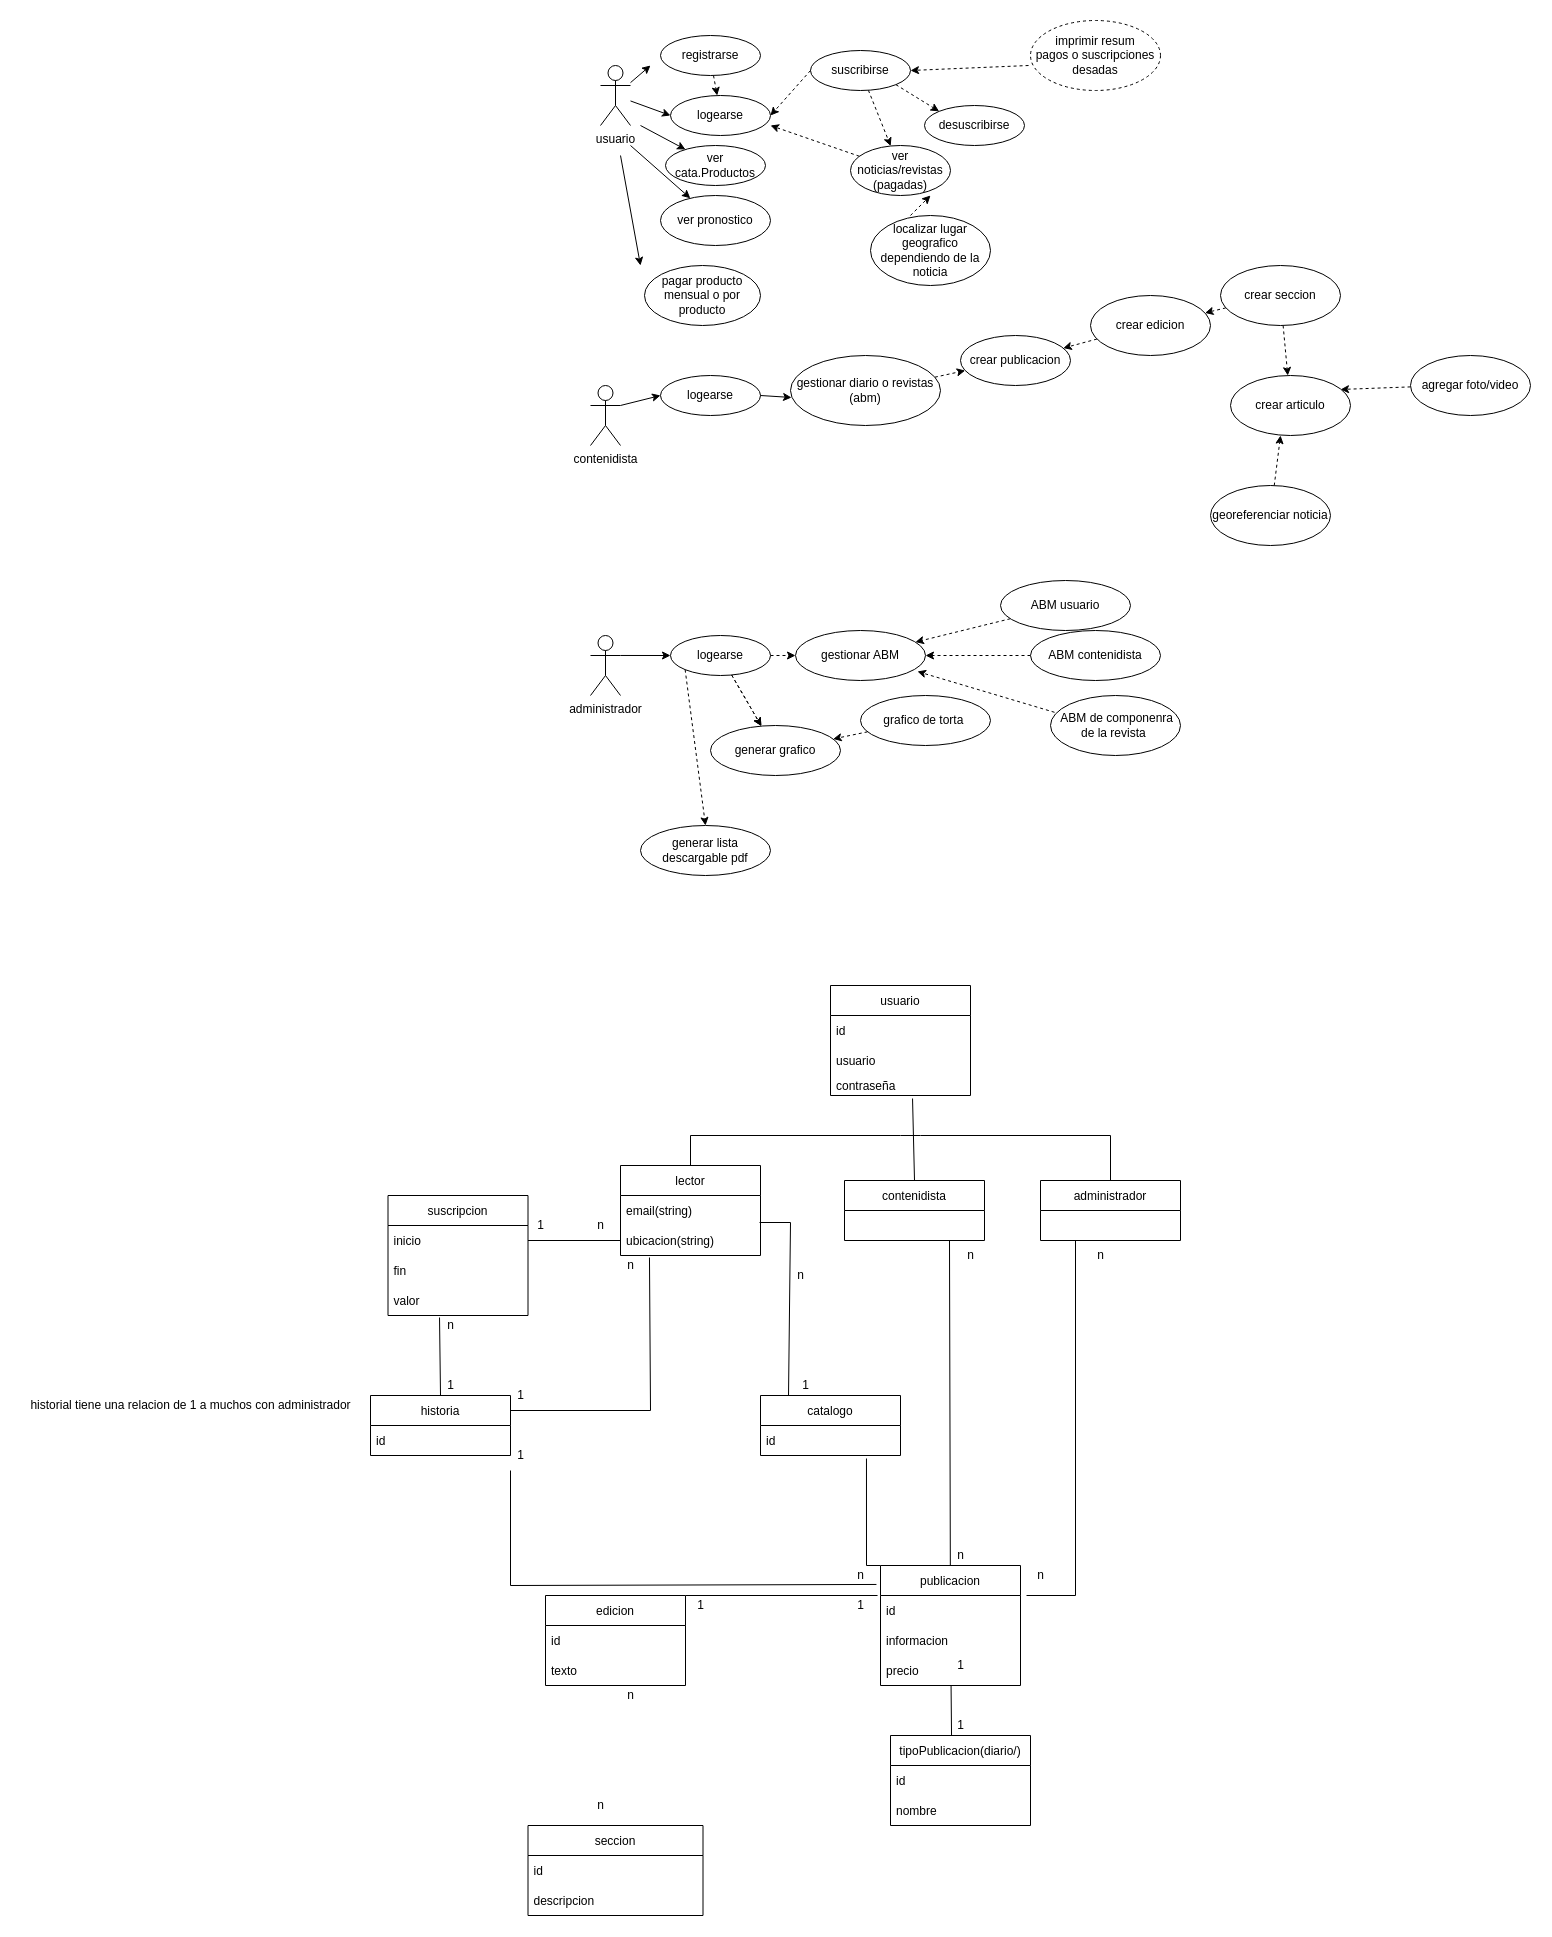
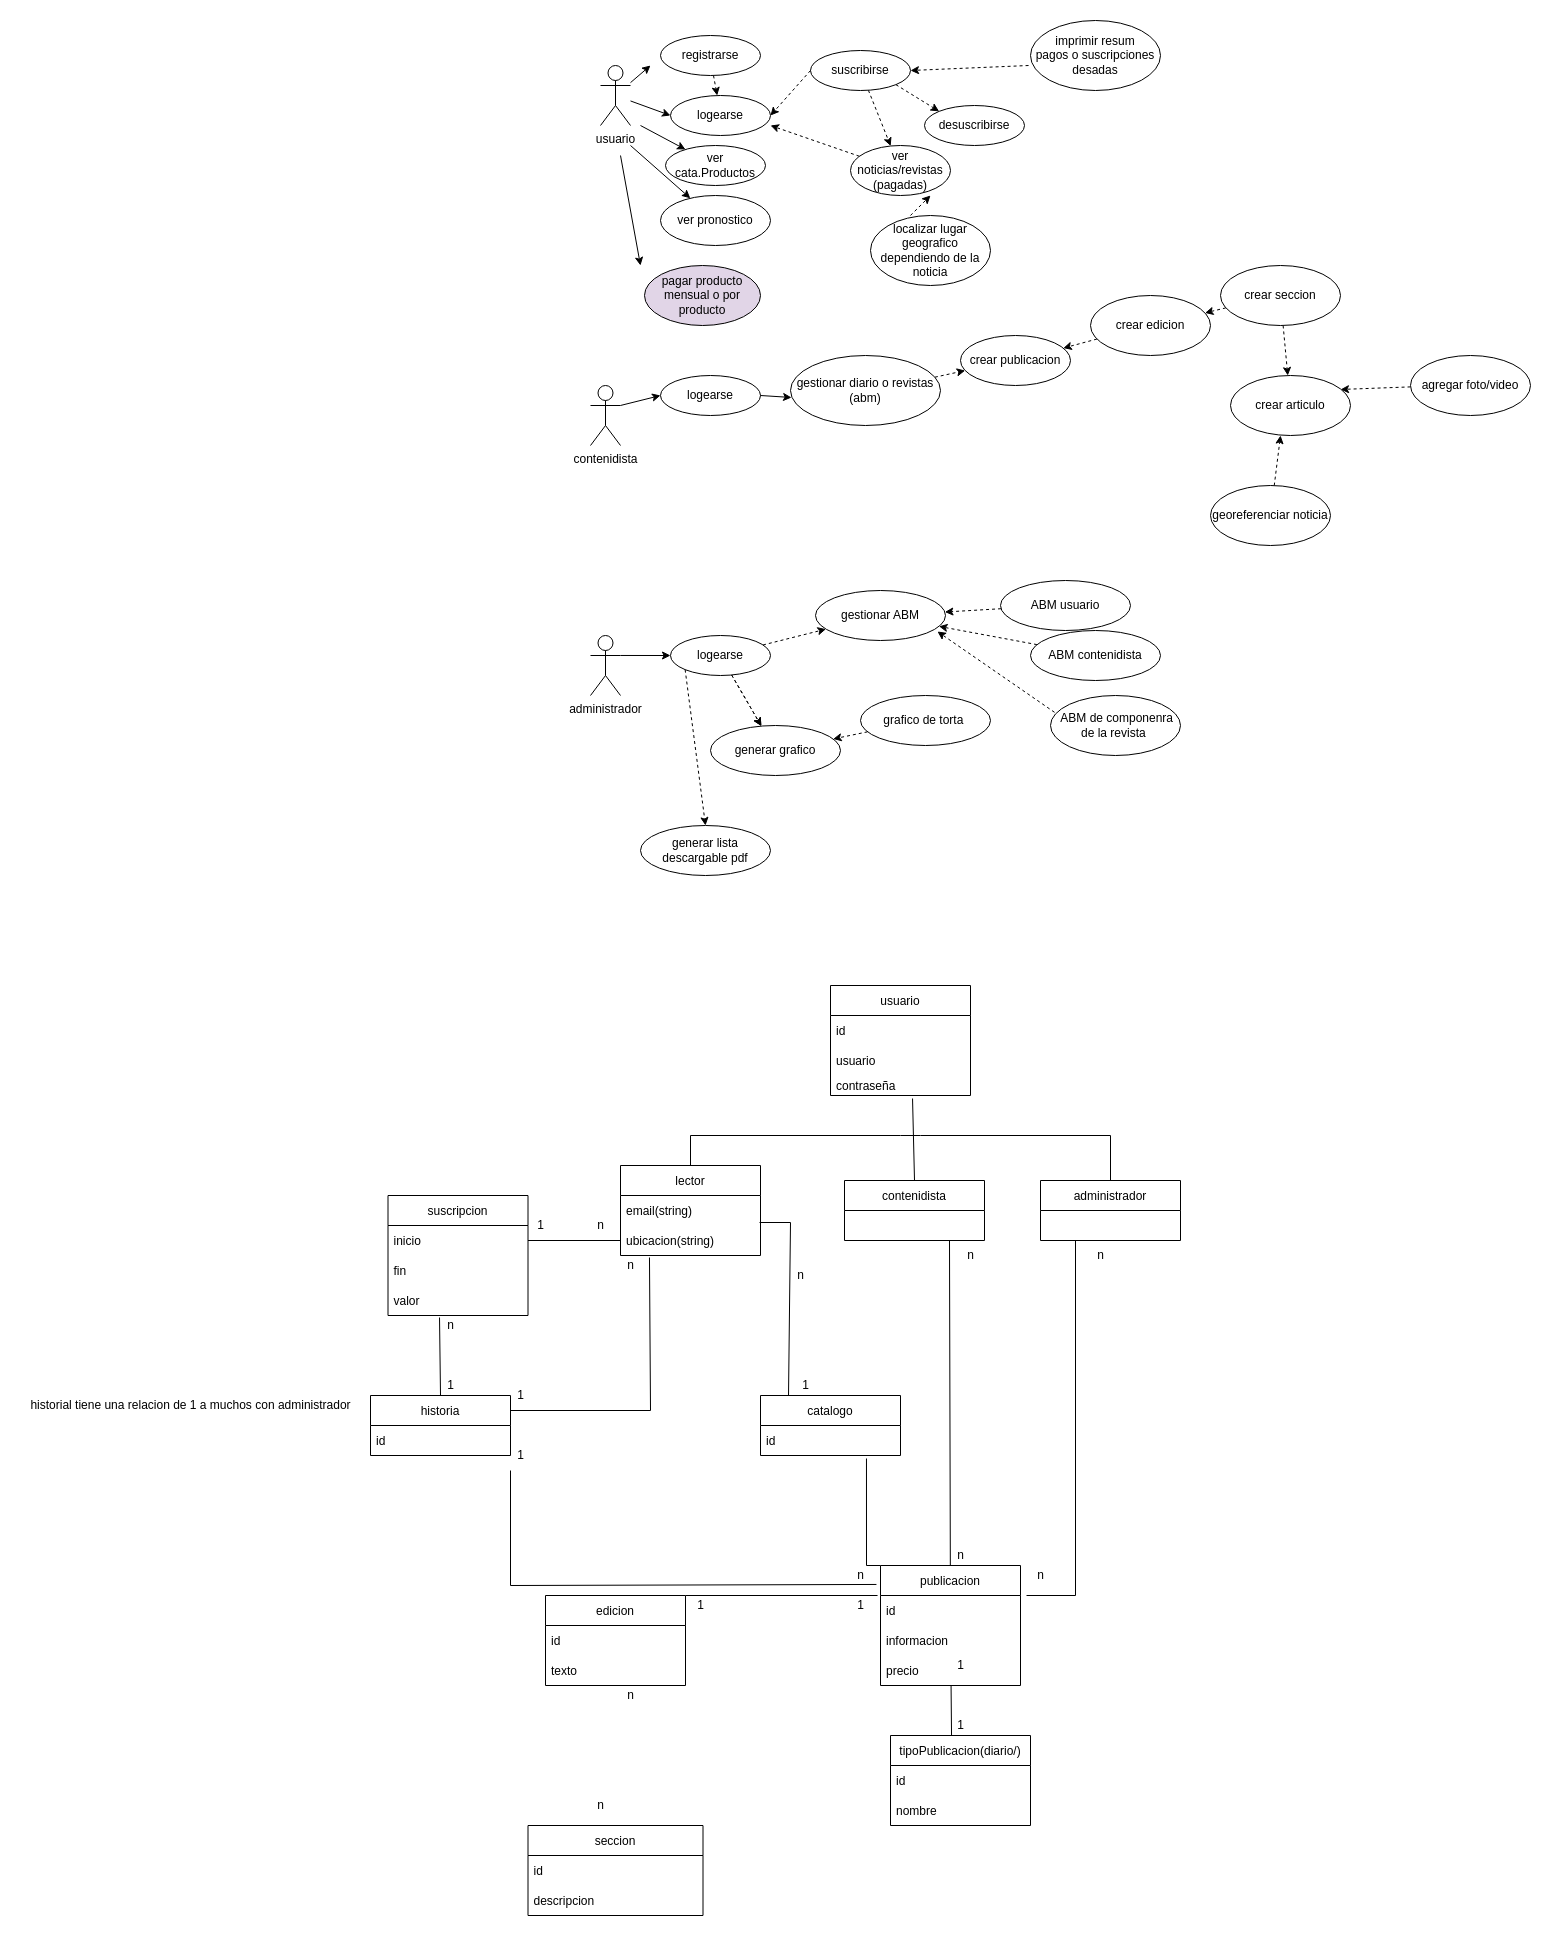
node "imprimir resum pagos o suscripciones desadas": style dashed -> solid
node "pagar producto mensual o por producto": fillcolor #ffffff -> #e1d5e7
node "gestionar ABM": moved (861, 656) -> (881, 616)
